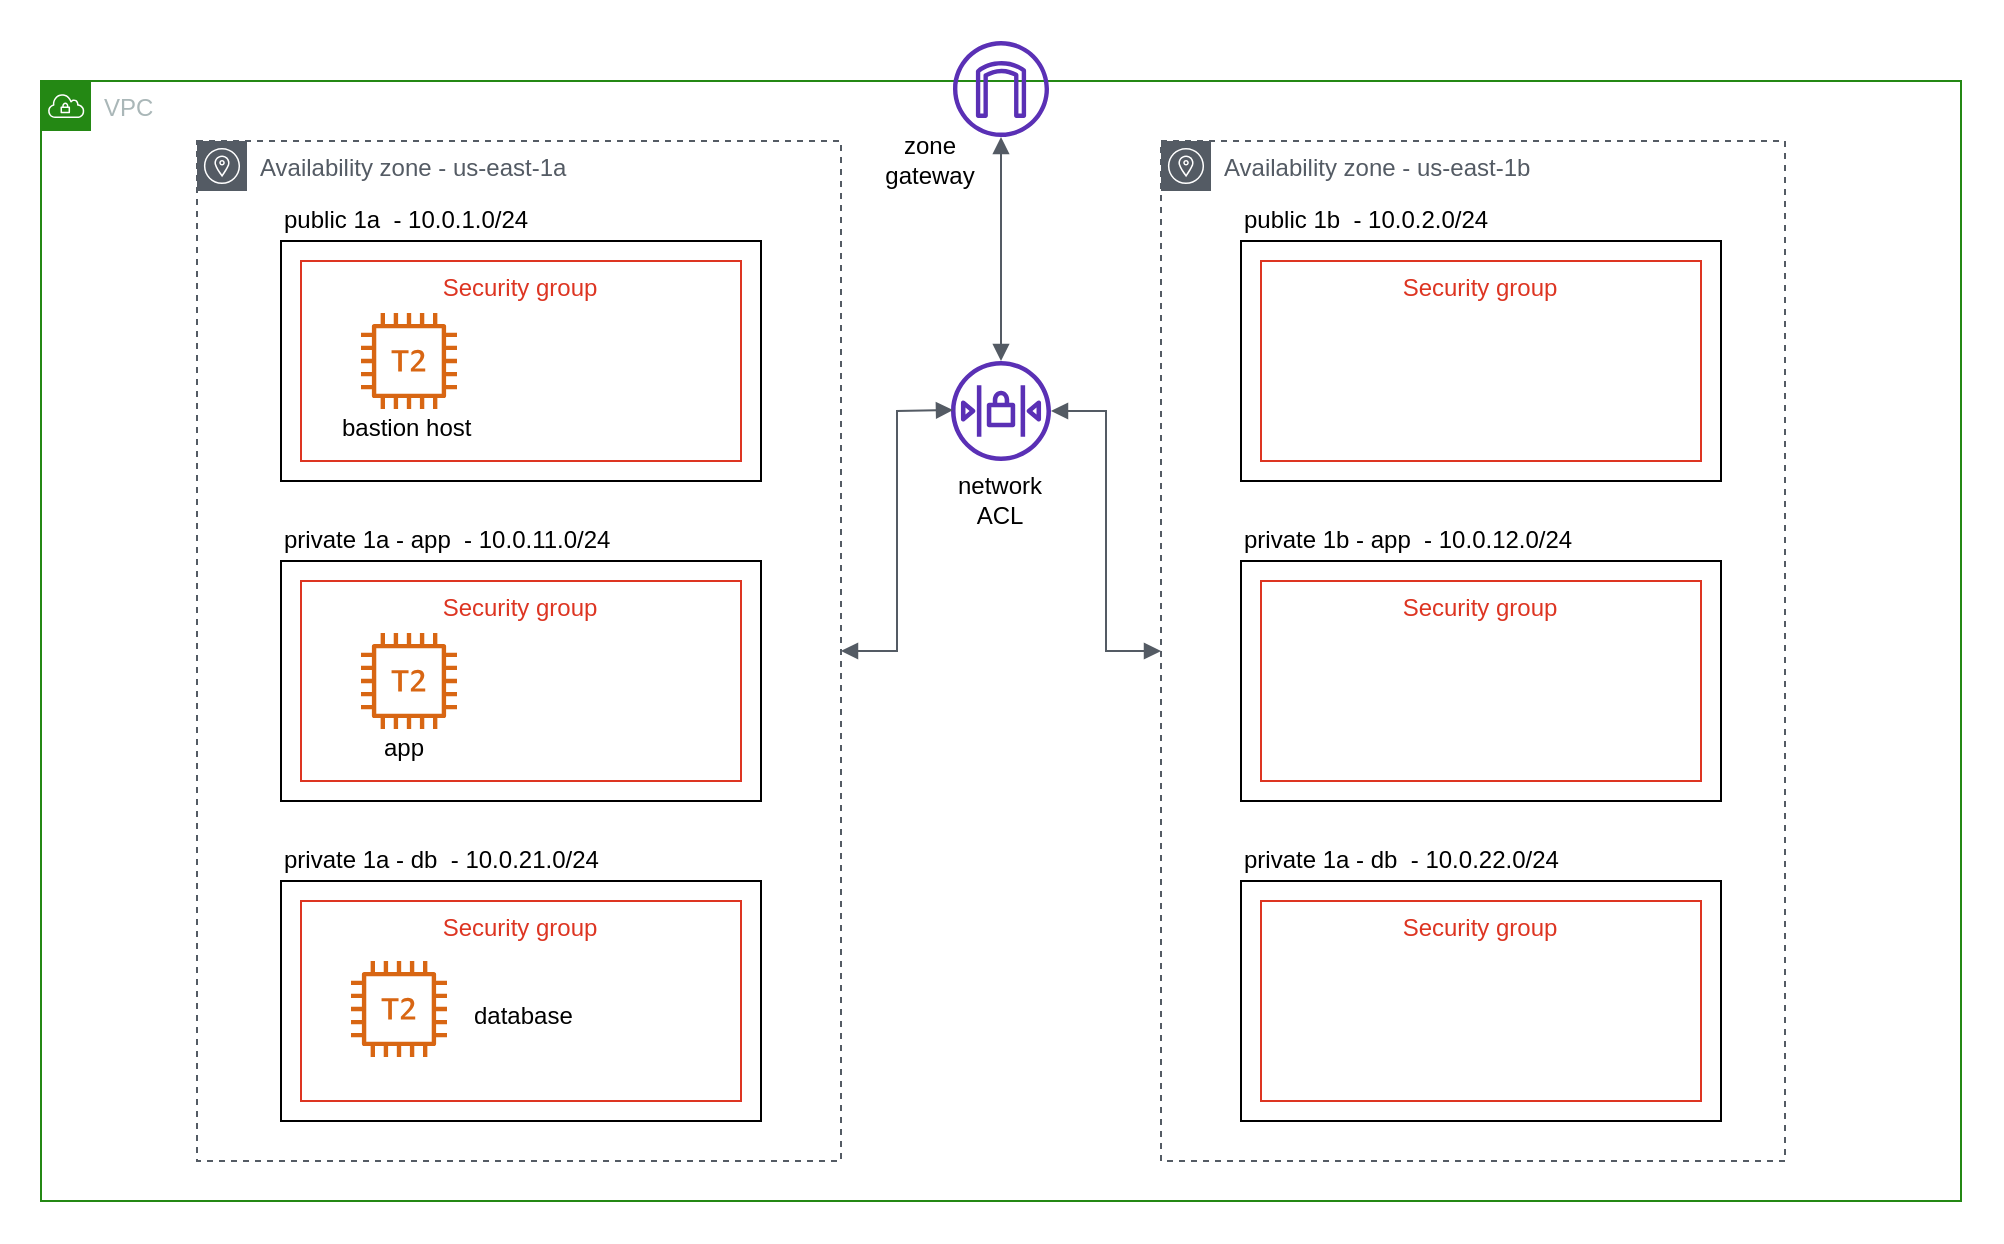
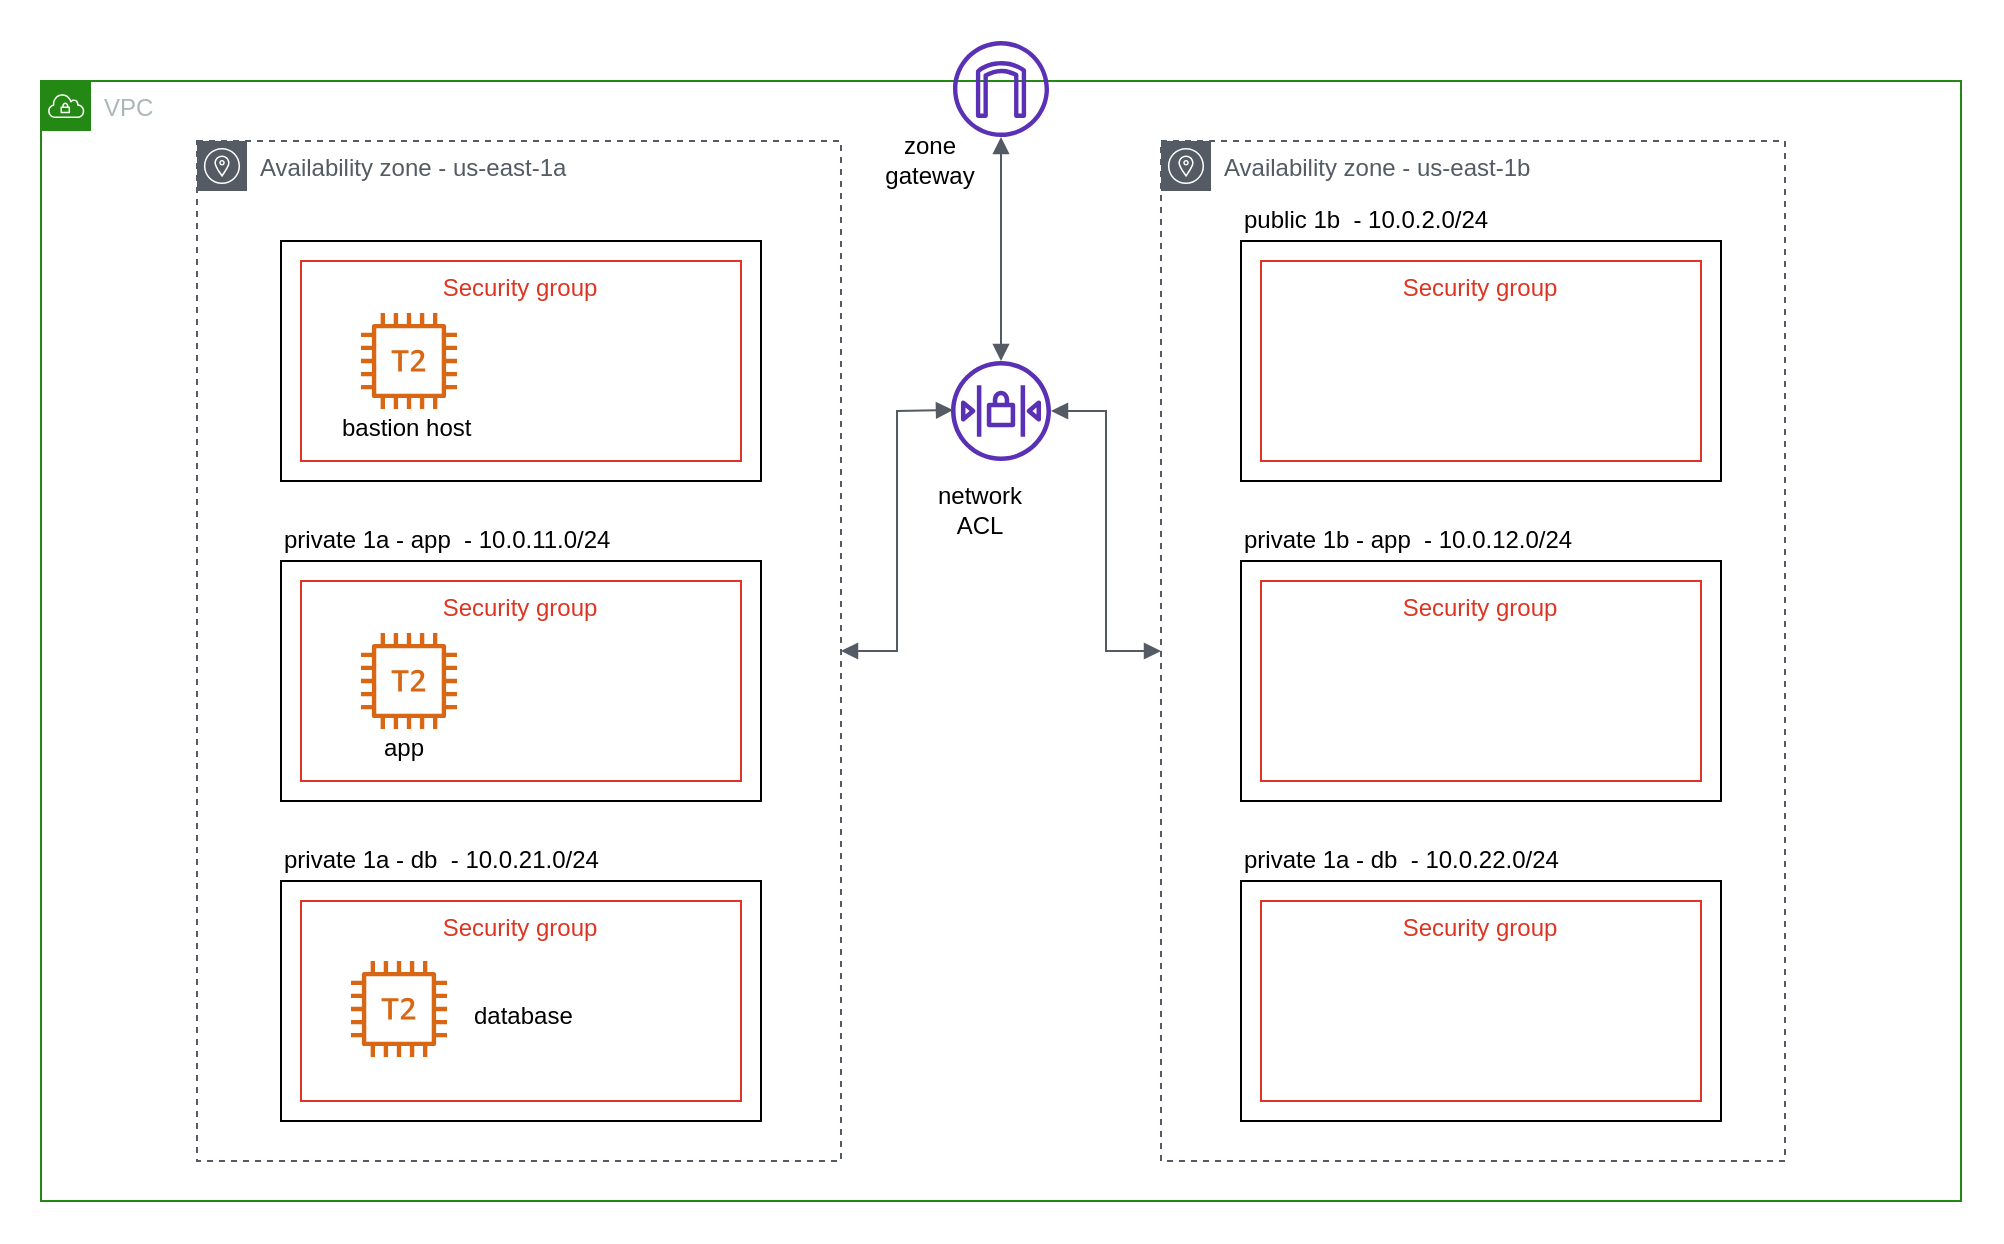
node "public 1a - 10.0.1.0/24": removed
node "network ACL": moved (1001, 501) -> (981, 511)
